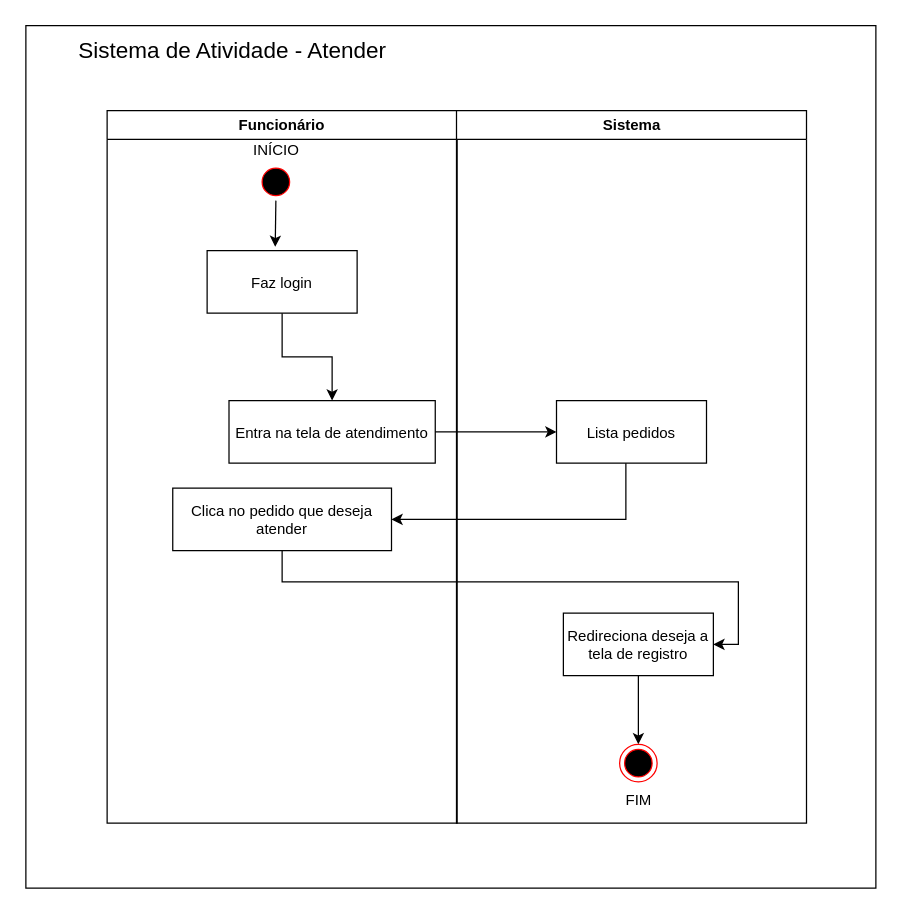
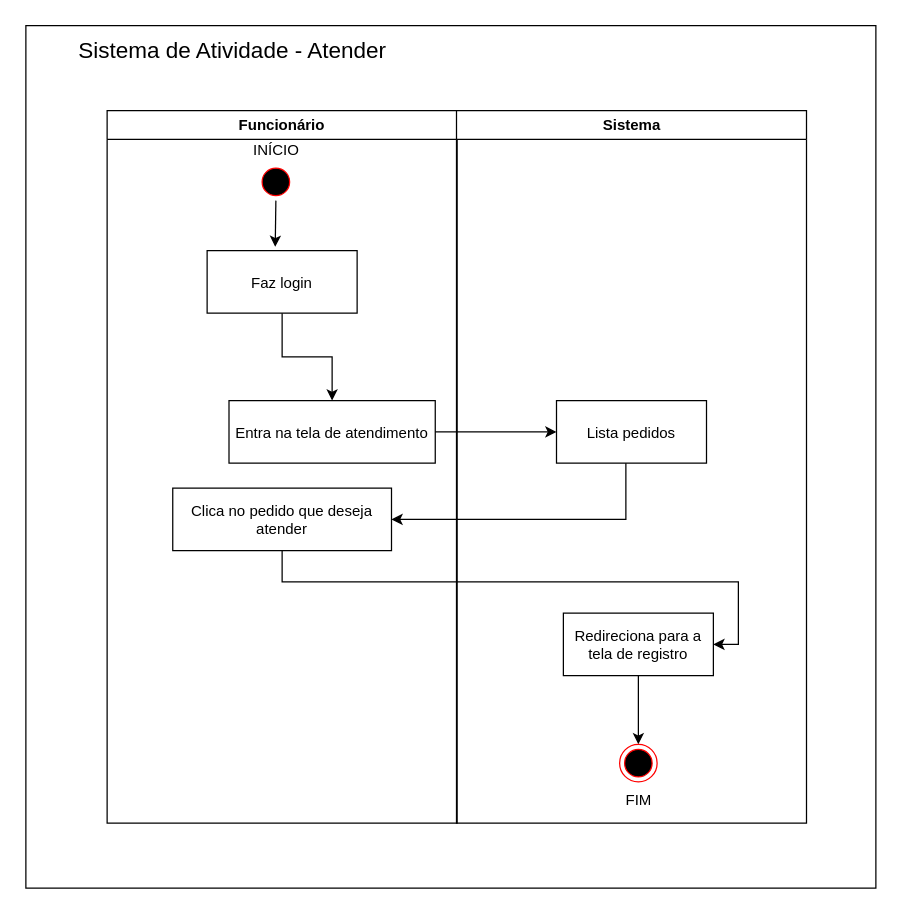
node "Redireciona deseja a tela de registro": label "Redireciona deseja a tela de registro" -> "Redireciona para a tela de registro"
